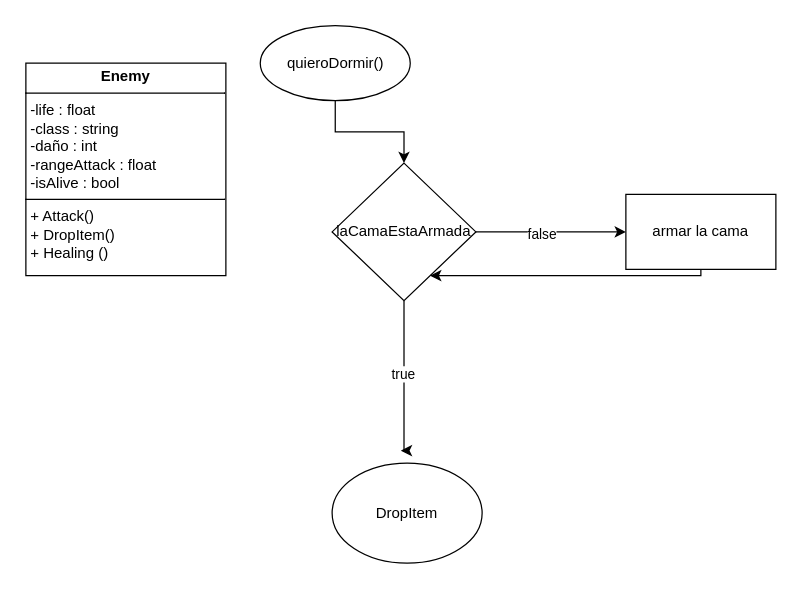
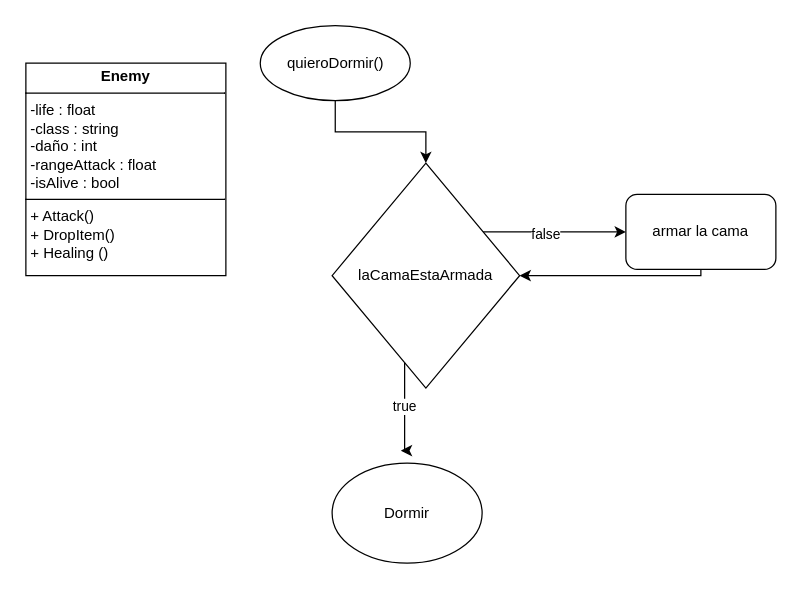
node "laCamaEstaArmada": size 144x138 -> 188x225
node "armar la cama": shape rectangle -> rounded rectangle
node "DropItem": label "DropItem" -> "Dormir"
